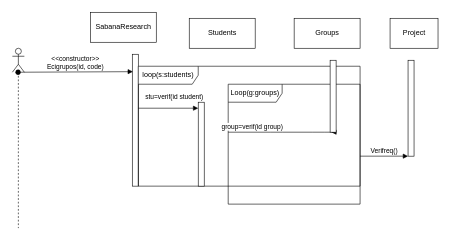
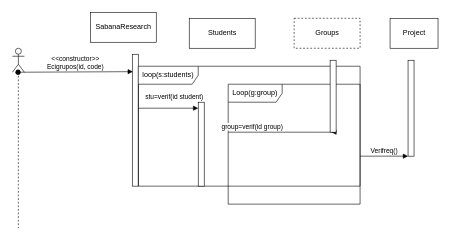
node "Groups": style solid -> dashed
node "Loop(g:groups)": label "Loop(g:groups)" -> "Loop(g:group)"
